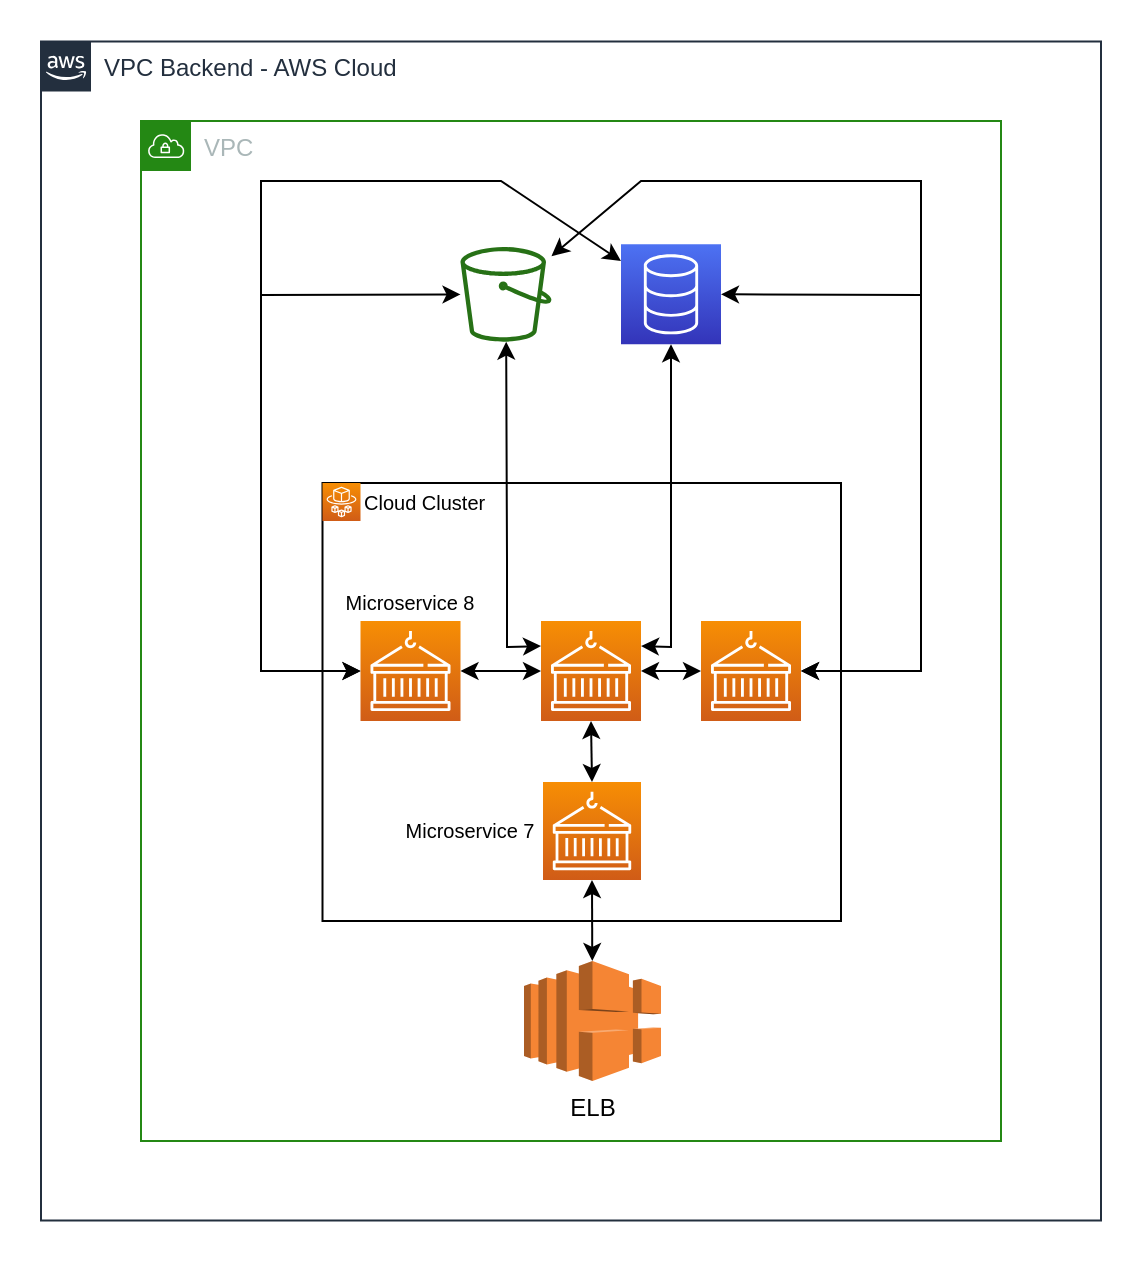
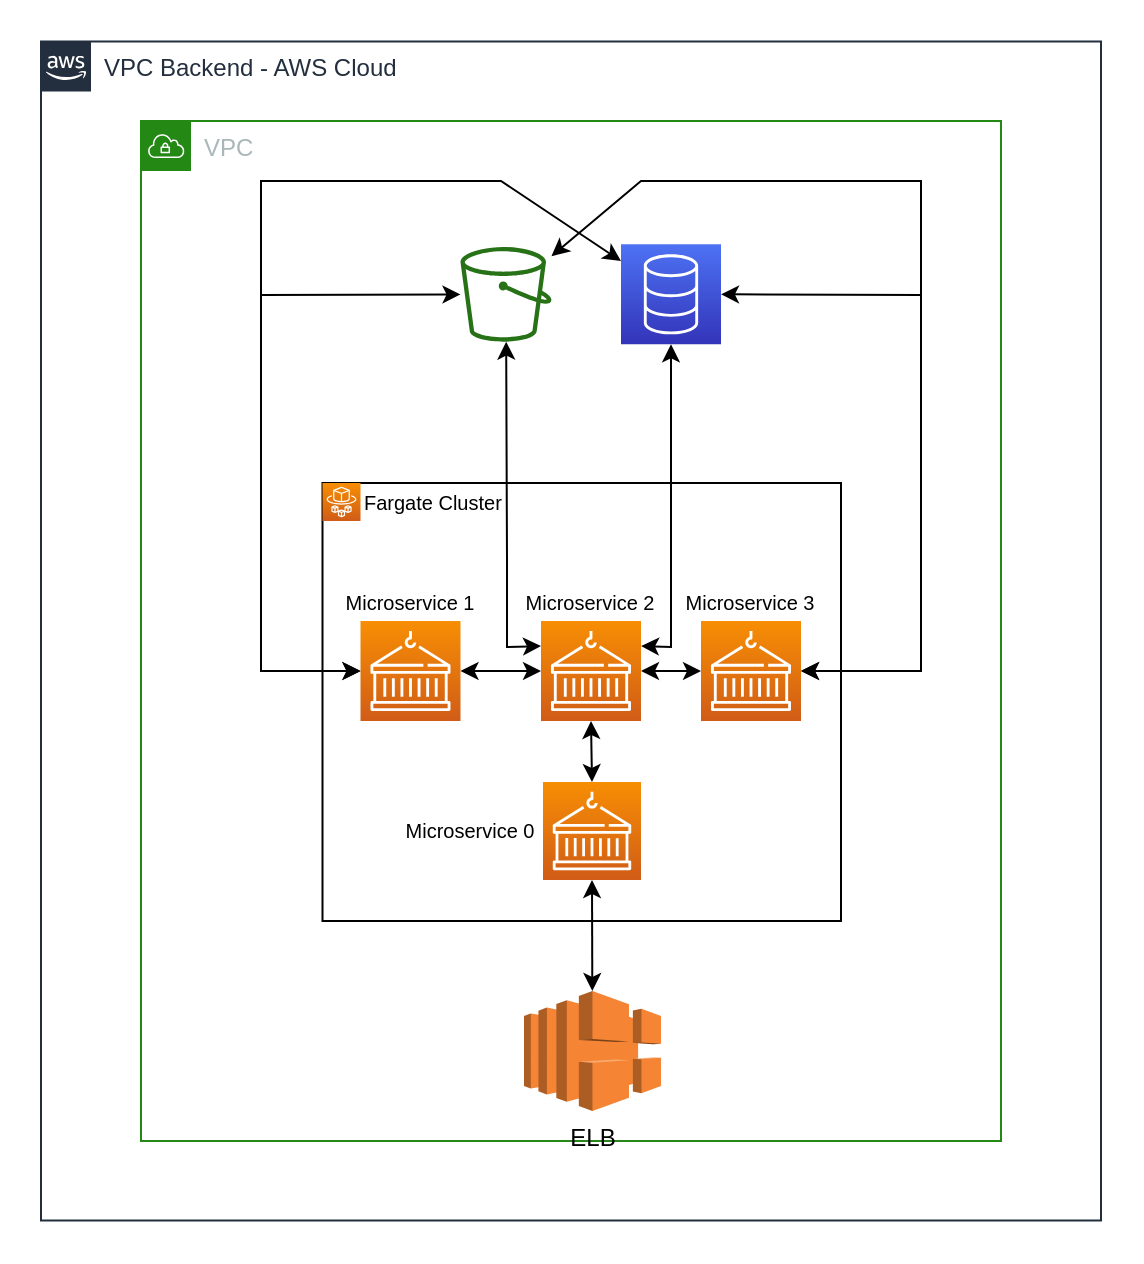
node "Cloud Cluster": label "Cloud Cluster" -> "Fargate Cluster"
node "Microservice 2": added
node "Microservice 3": added
node "Microservice 8": label "Microservice 8" -> "Microservice 1"
node "Microservice 7": label "Microservice 7" -> "Microservice 0"
node "ELB": moved (593, 1021) -> (593, 1051)
